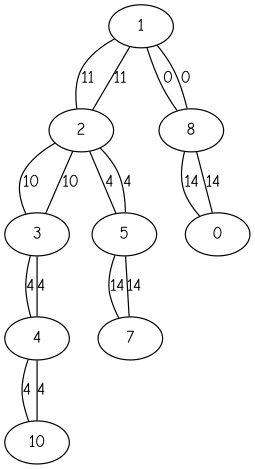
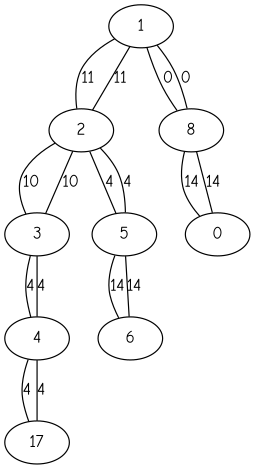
node "7": label "7" -> "6"
node "10": label "10" -> "17"
